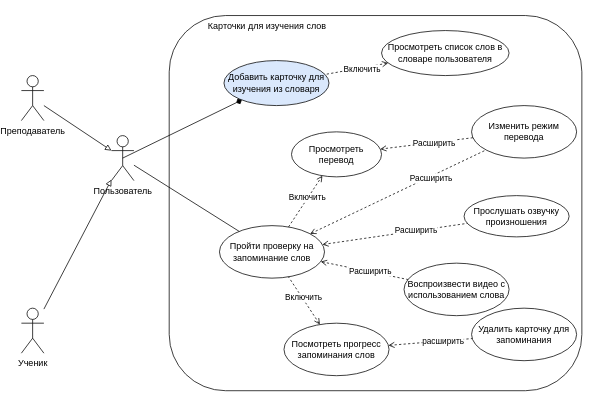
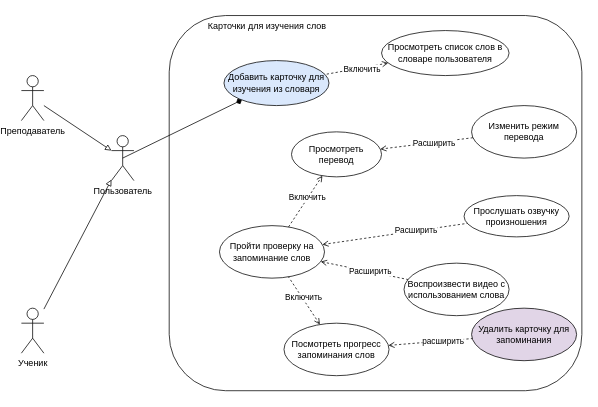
edge "Изменить режим перевода" -> "Пройти проверку на запоминание слов": removed, label "Расширить"
edge "Пользователь" -- "Пройти проверку на запоминание слов": removed
node "Удалить карточку для запоминания": fillcolor #ffffff -> #e1d5e7
